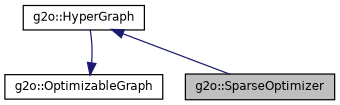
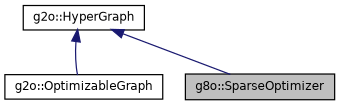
edge "g2o::HyperGraph" -> "g2o::OptimizableGraph": reversed
node "g2o::SparseOptimizer": label "g2o::SparseOptimizer" -> "g8o::SparseOptimizer"
